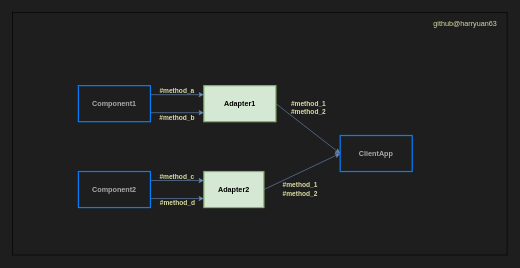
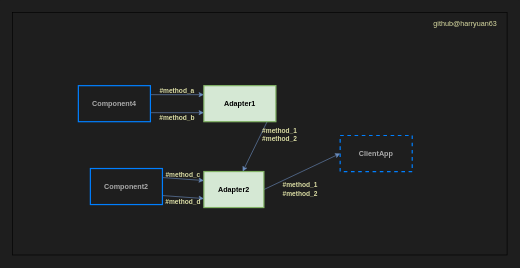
node "Component1": label "Component1" -> "Component4"
edge "Adapter1" -> "ClientApp": now "Adapter1" -> "Adapter2"
node "ClientApp": style solid -> dashed
node "Component2": moved (114, 189) -> (126, 186)
